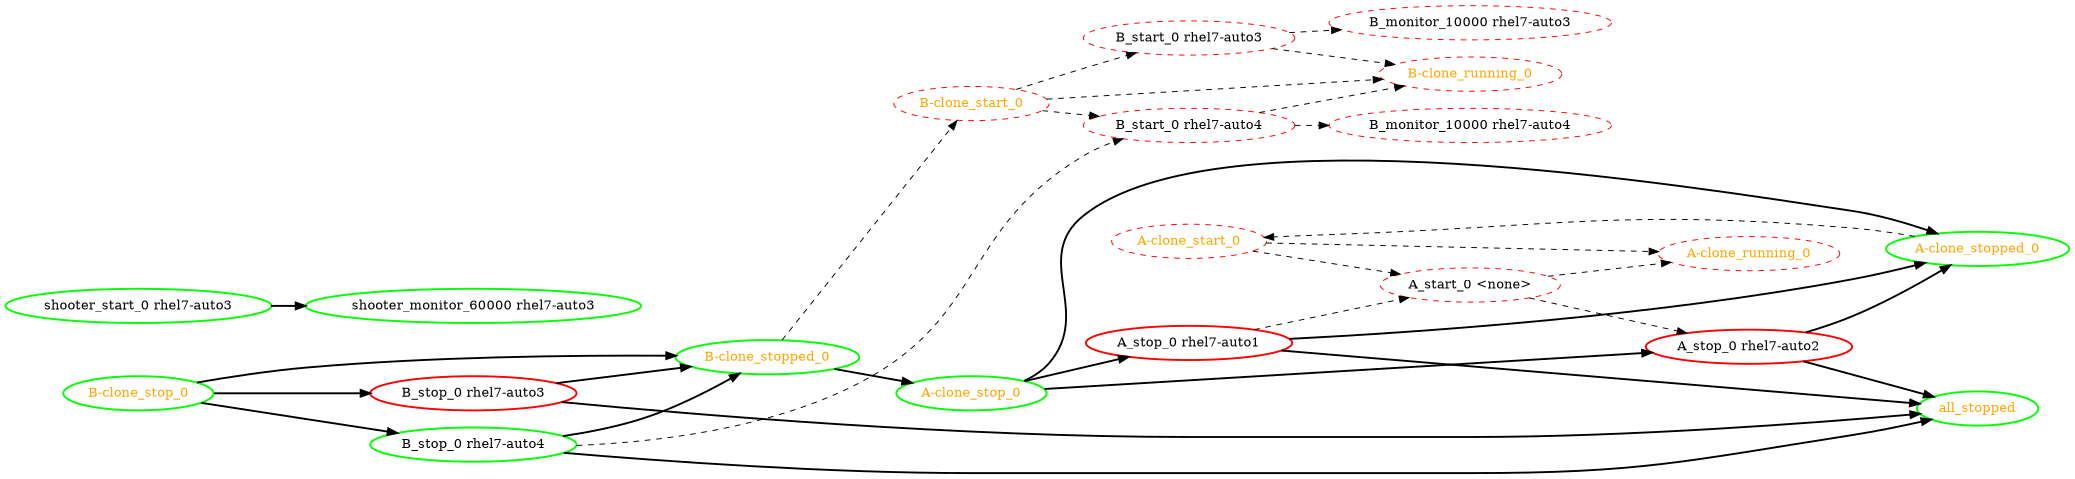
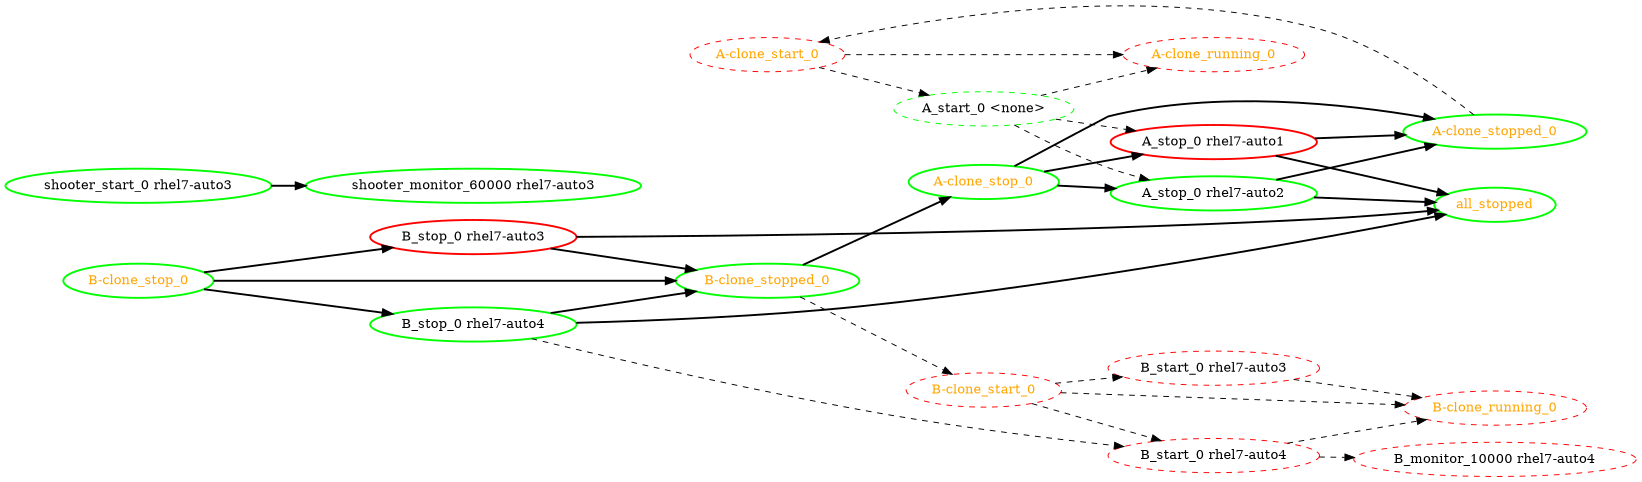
node "B_monitor_10000 rhel7-auto3": removed
node "A_start_0 <none>": color red -> green
edge "A_stop_0 rhel7-auto1" -> "A_start_0 <none>": reversed
node "A_stop_0 rhel7-auto2": color red -> green
